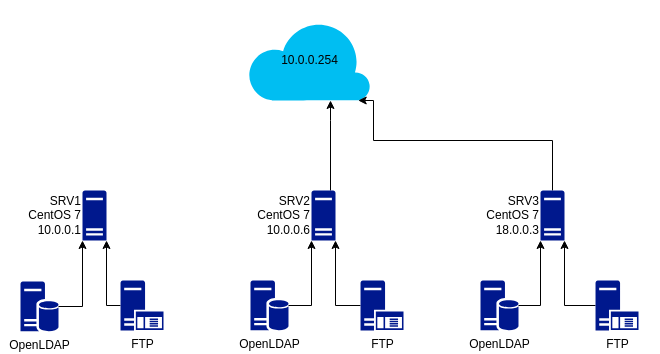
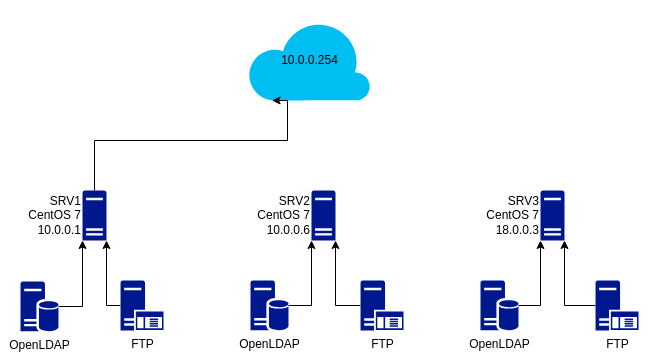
edge "SRV1 CentOS 7 10.0.0.1" -> "10.0.0.254": added
edge "SRV3 CentOS 7 18.0.0.3" -> "10.0.0.254": removed
edge "SRV2 CentOS 7 10.0.0.6" -> "10.0.0.254": removed
